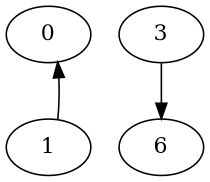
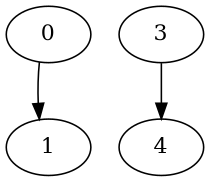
edge "1" -> "0": reversed
node "6": label "6" -> "4"
